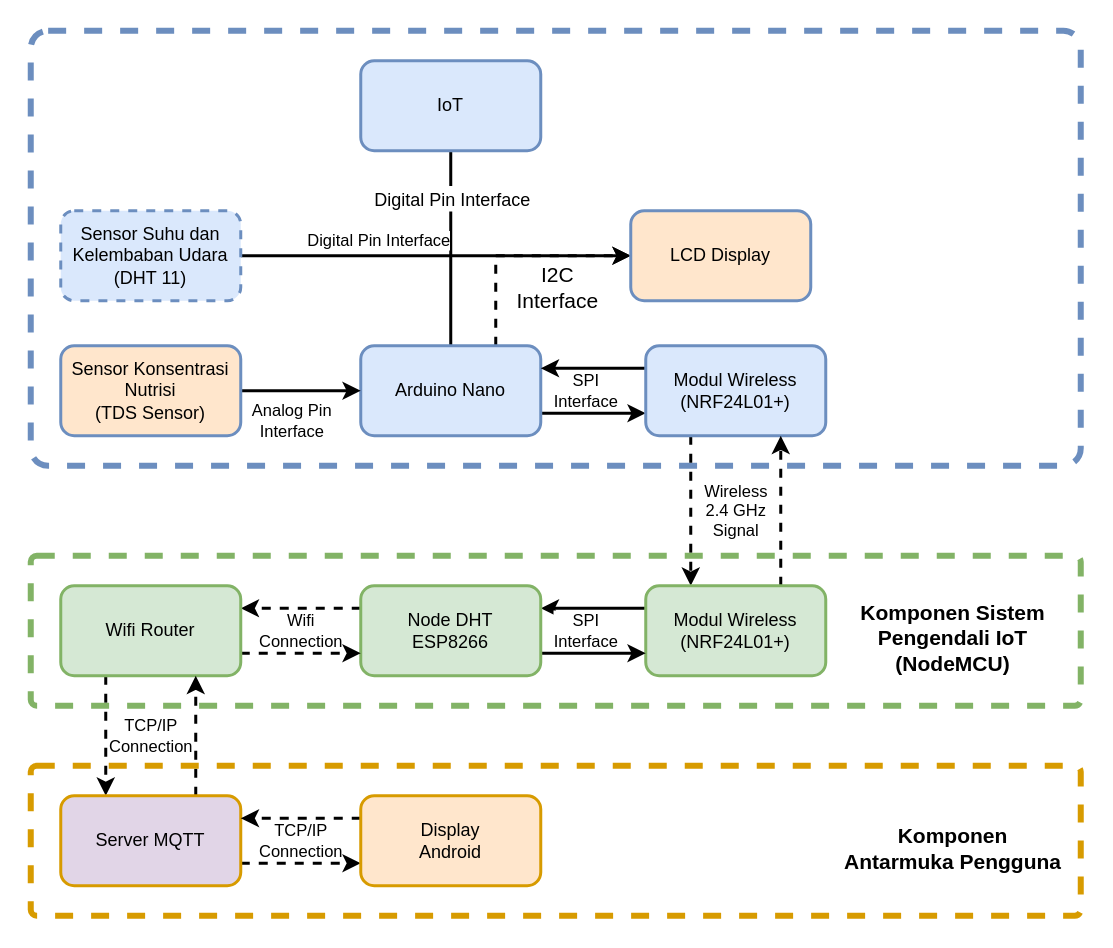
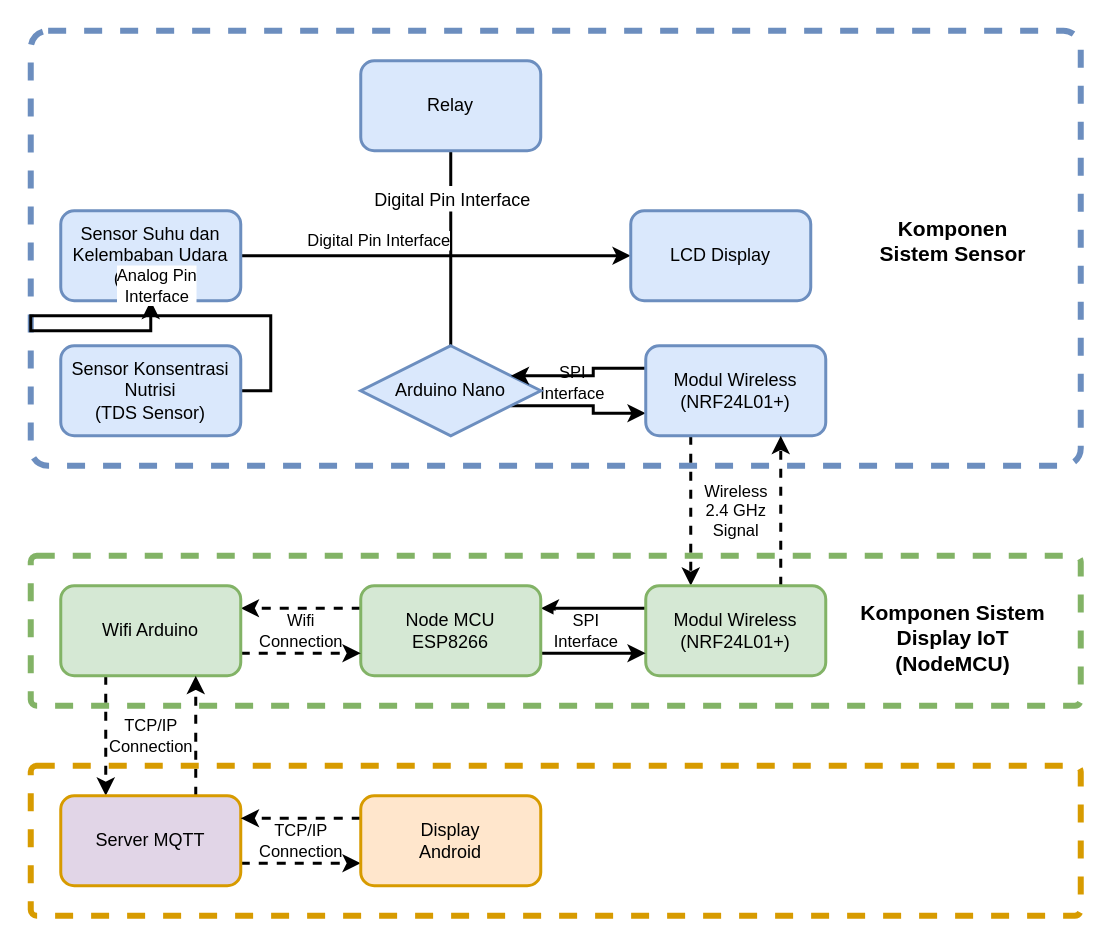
node "IoT": label "IoT" -> "Relay"
node "Komponen Sistem Sensor": added
node "Sensor Suhu dan Kelembaban Udara (DHT 11)": style dashed -> solid
node "LCD Display": fillcolor #ffe6cc -> #dae8fc
edge "Arduino Nano" -> "LCD Display": removed, label "I2C Interface"
node "Sensor Konsentrasi Nutrisi (TDS Sensor)": fillcolor #ffe6cc -> #dae8fc
edge "Sensor Konsentrasi Nutrisi (TDS Sensor)" -> "Arduino Nano": now "Sensor Konsentrasi Nutrisi (TDS Sensor)" -> "Sensor Suhu dan Kelembaban Udara (DHT 11)"
node "Arduino Nano": shape rounded rectangle -> diamond
node "Wifi Router": label "Wifi Router" -> "Wifi Arduino"
node "Node DHT ESP8266": label "Node DHT ESP8266" -> "Node MCU ESP8266"
node "Komponen Sistem Pengendali IoT (NodeMCU)": label "Komponen Sistem Pengendali IoT (NodeMCU)" -> "Komponen Sistem Display IoT (NodeMCU)"
node "Komponen Antarmuka Pengguna": removed
